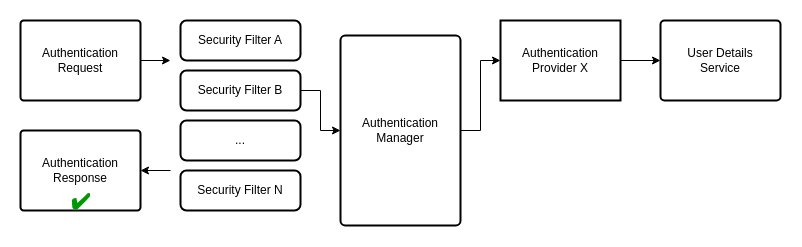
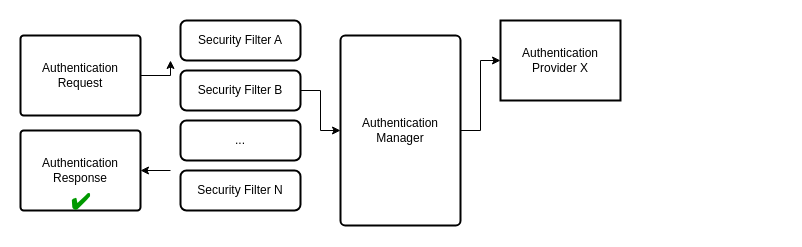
node "Authentication Request": moved (81, 61) -> (81, 76)
edge "Authentication Provider X" -> "User Details Service": removed
node "User Details Service": removed
